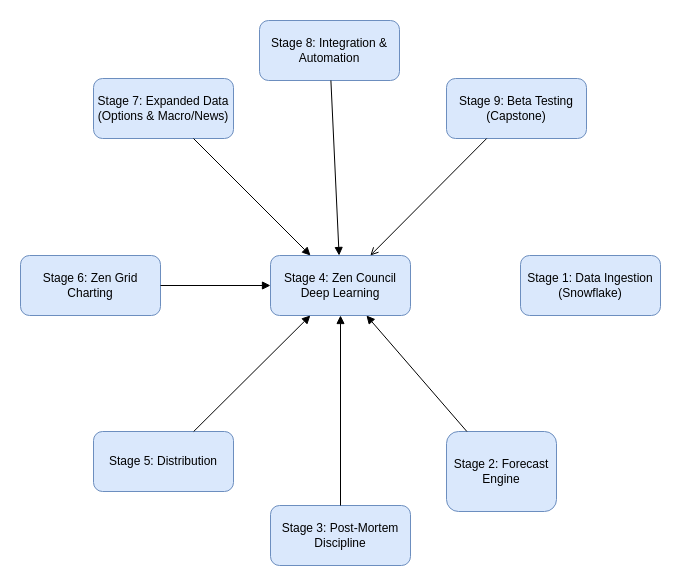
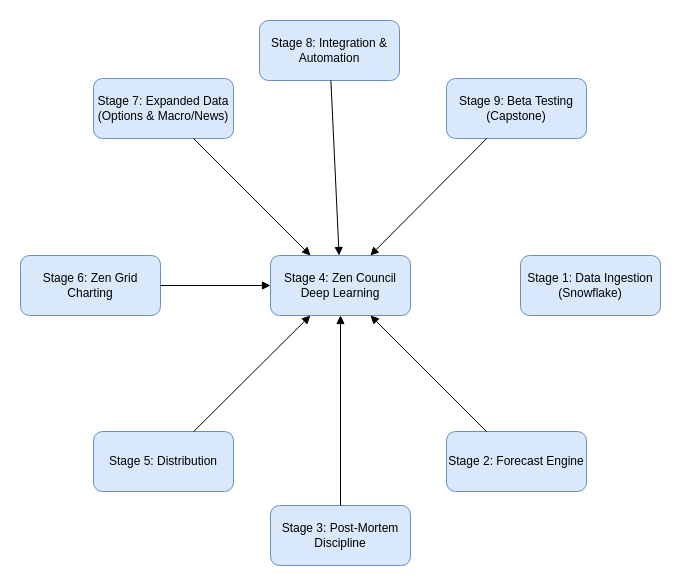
edge "Stage 9: Beta Testing (Capstone)" -> "Stage 4: Zen Council Deep Learning": arrowhead open -> block
node "Stage 2: Forecast Engine": size 110x80 -> 140x60
